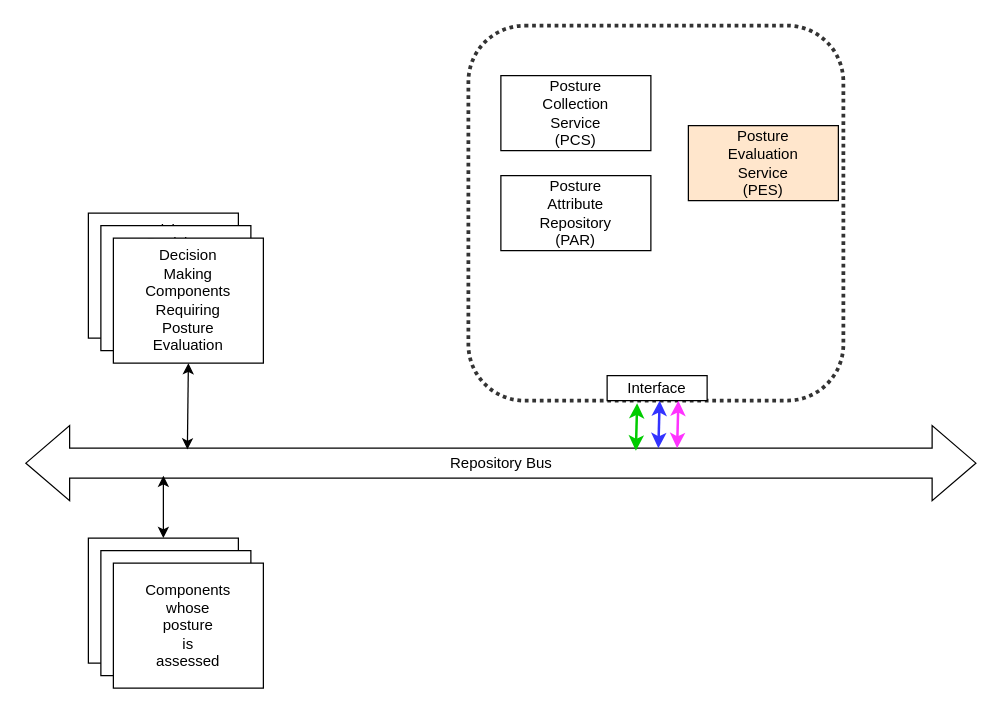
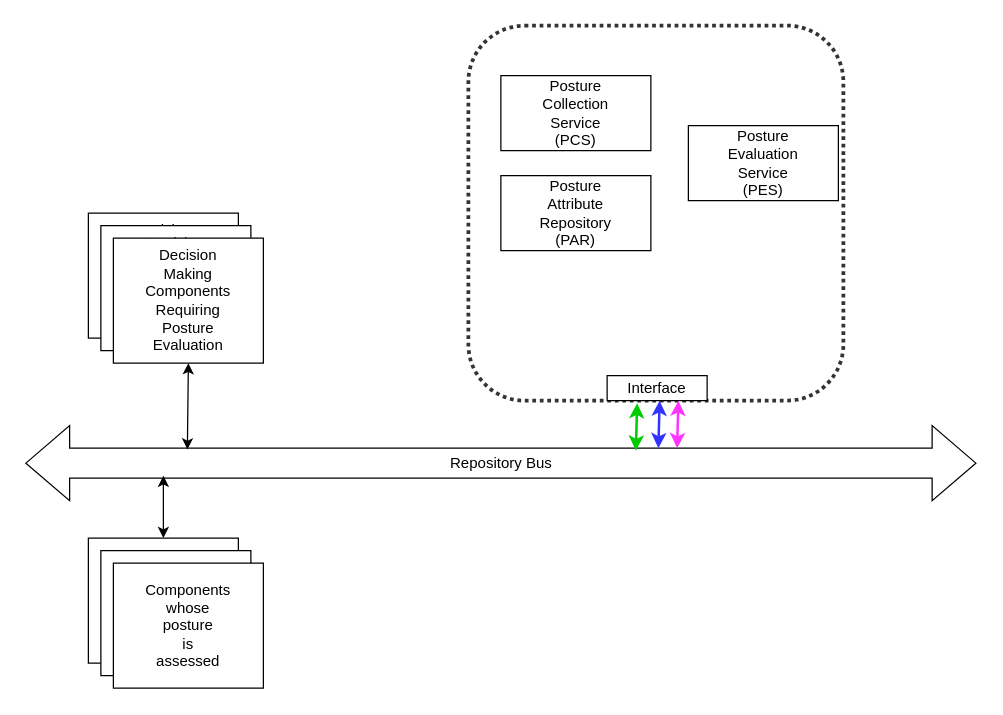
node "Posture Evaluation Service (PES)": fillcolor #ffe6cc -> #ffffff
